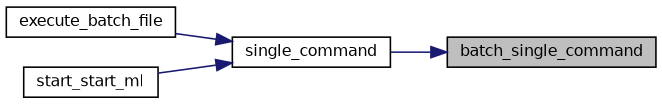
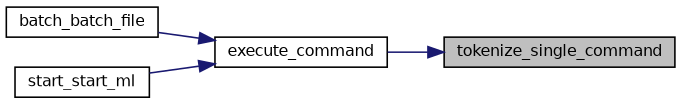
node "execute_batch_file": label "execute_batch_file" -> "batch_batch_file"
node "single_command": label "single_command" -> "execute_command"
node "batch_single_command": label "batch_single_command" -> "tokenize_single_command"
